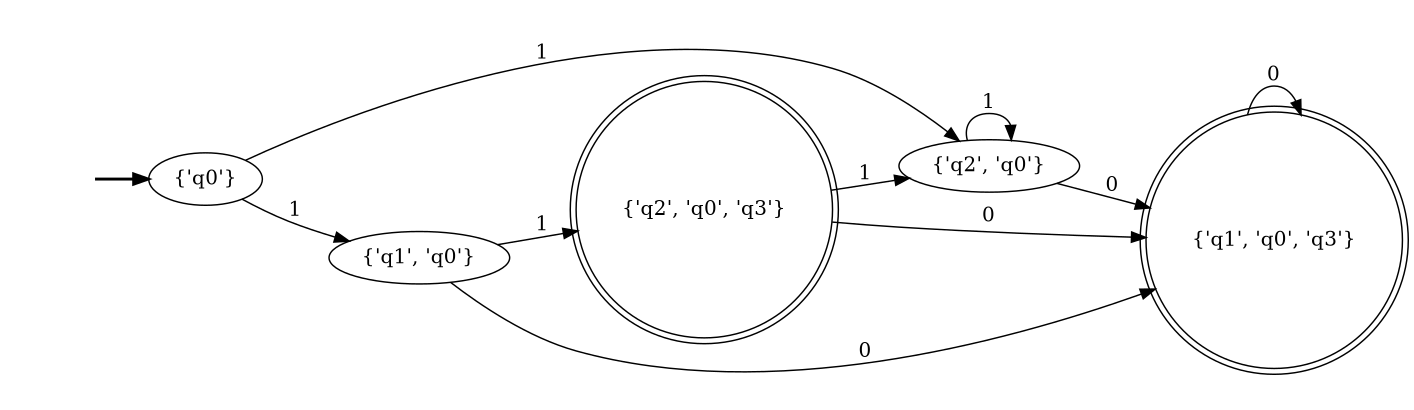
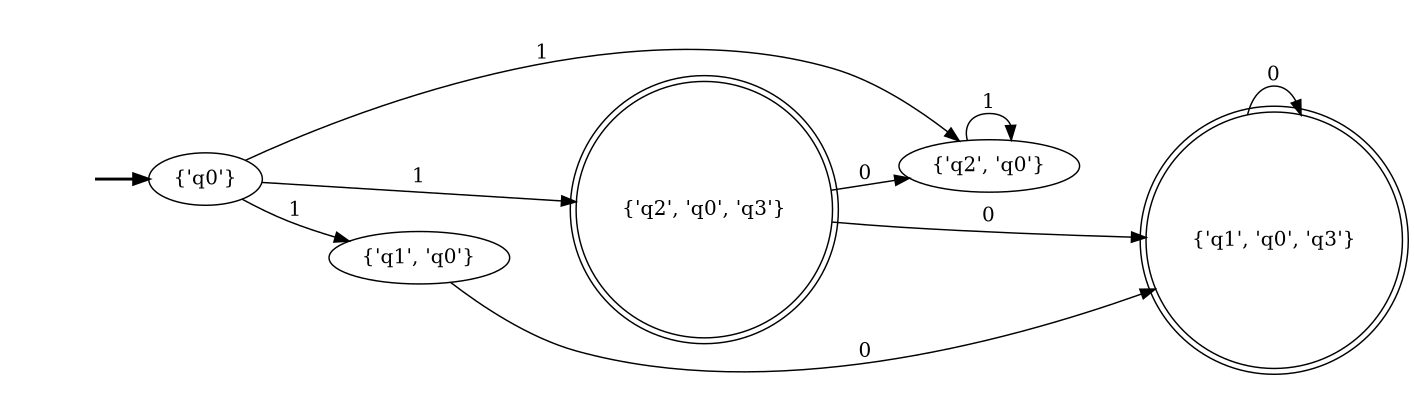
edge "{'q2', 'q0', 'q3'}" -> "{'q2', 'q0'}": label "1" -> "0"
edge "{'q2', 'q0'}" -> "{'q1', 'q0', 'q3'}": removed, label "0"
edge "{'q1', 'q0'}" -> "{'q2', 'q0', 'q3'}": now "{'q0'}" -> "{'q2', 'q0', 'q3'}"
